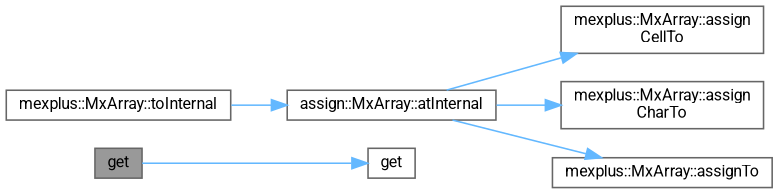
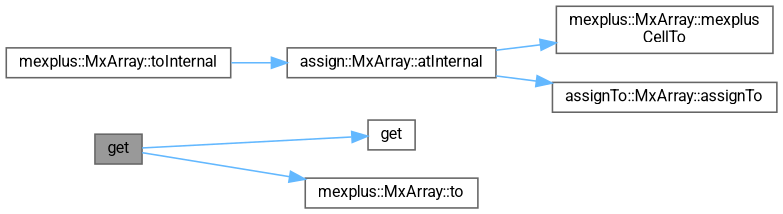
node "mexplus::MxArray::assign CellTo": label "mexplus::MxArray::assign CellTo" -> "mexplus::MxArray::mexplus CellTo"
node "mexplus::MxArray::assign CharTo": removed
node "mexplus::MxArray::assignTo": label "mexplus::MxArray::assignTo" -> "assignTo::MxArray::assignTo"
node "mexplus::MxArray::to": added
